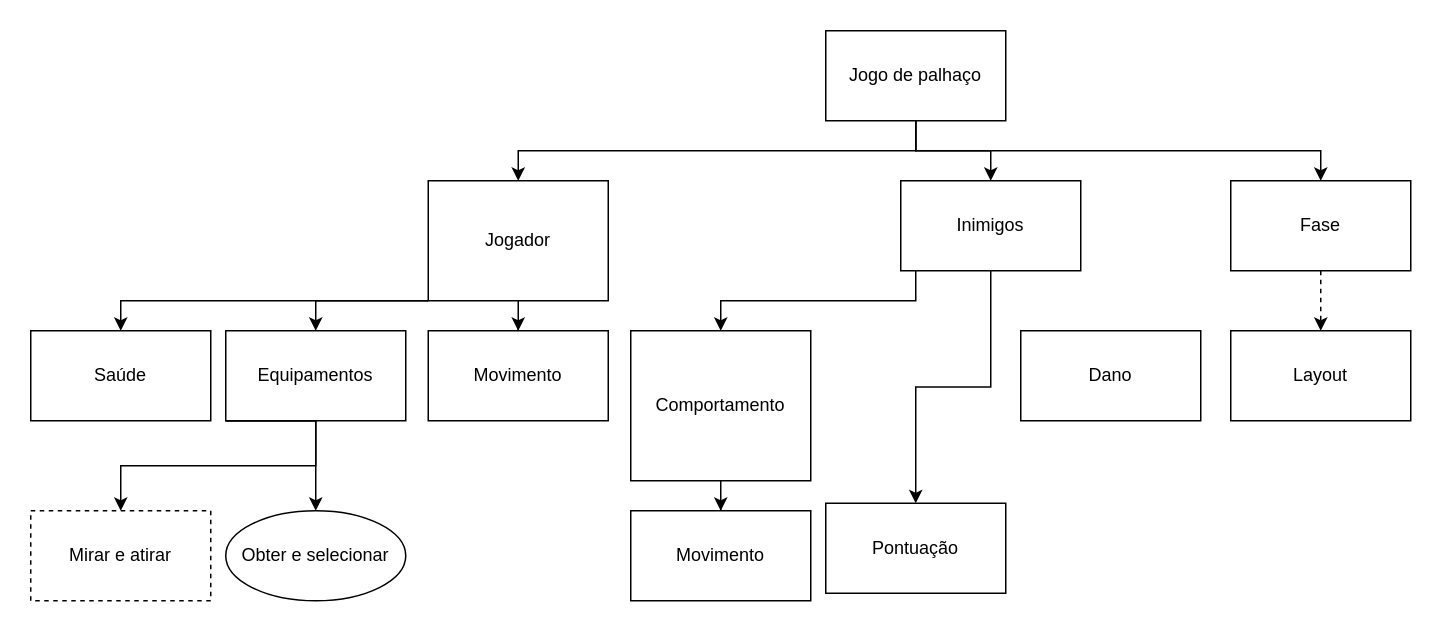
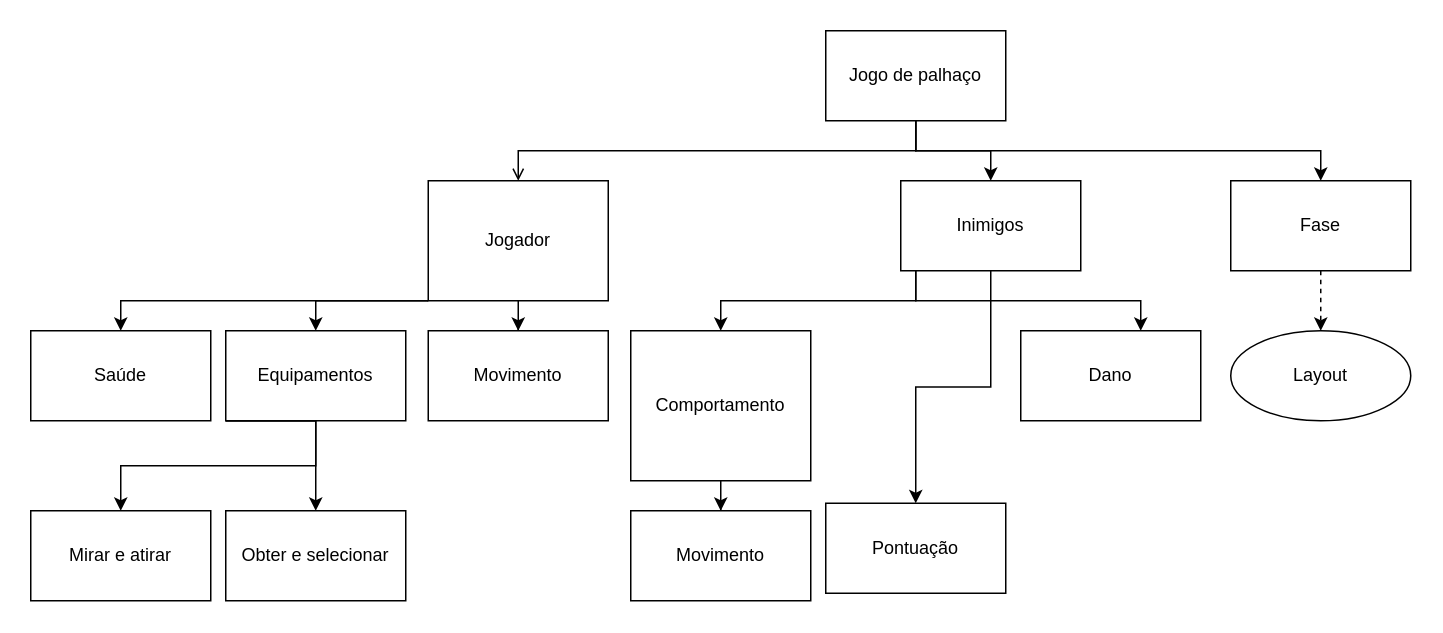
edge "Jogo de palhaço" -> "Jogador": arrowhead classic -> open
edge "Inimigos" -> "Dano": added
node "Layout": shape rectangle -> ellipse
node "Mirar e atirar": style dashed -> solid
node "Obter e selecionar": shape ellipse -> rectangle
